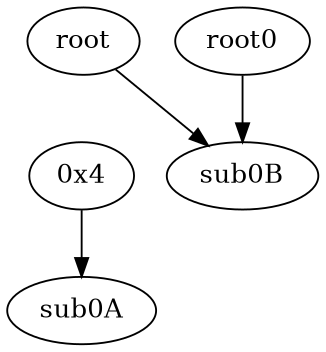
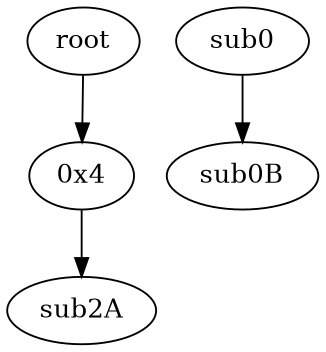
node "root0": label "root0" -> "sub0"
edge "root" -> "sub0B": now "root" -> "0x4"
node "sub0A": label "sub0A" -> "sub2A"
